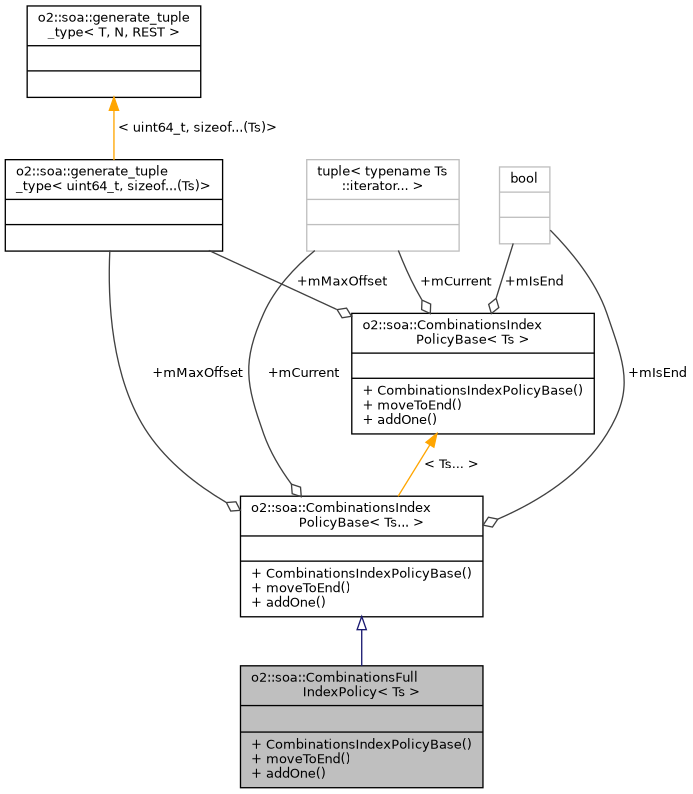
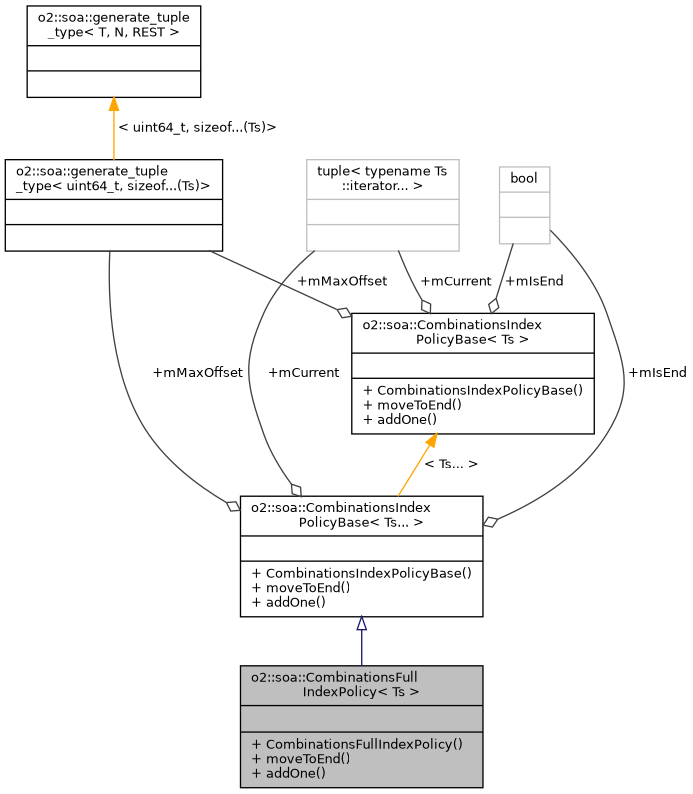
node "o2::soa::CombinationsFull": text "+ CombinationsIndexPolicyBase()" -> "+ CombinationsFullIndexPolicy()"
